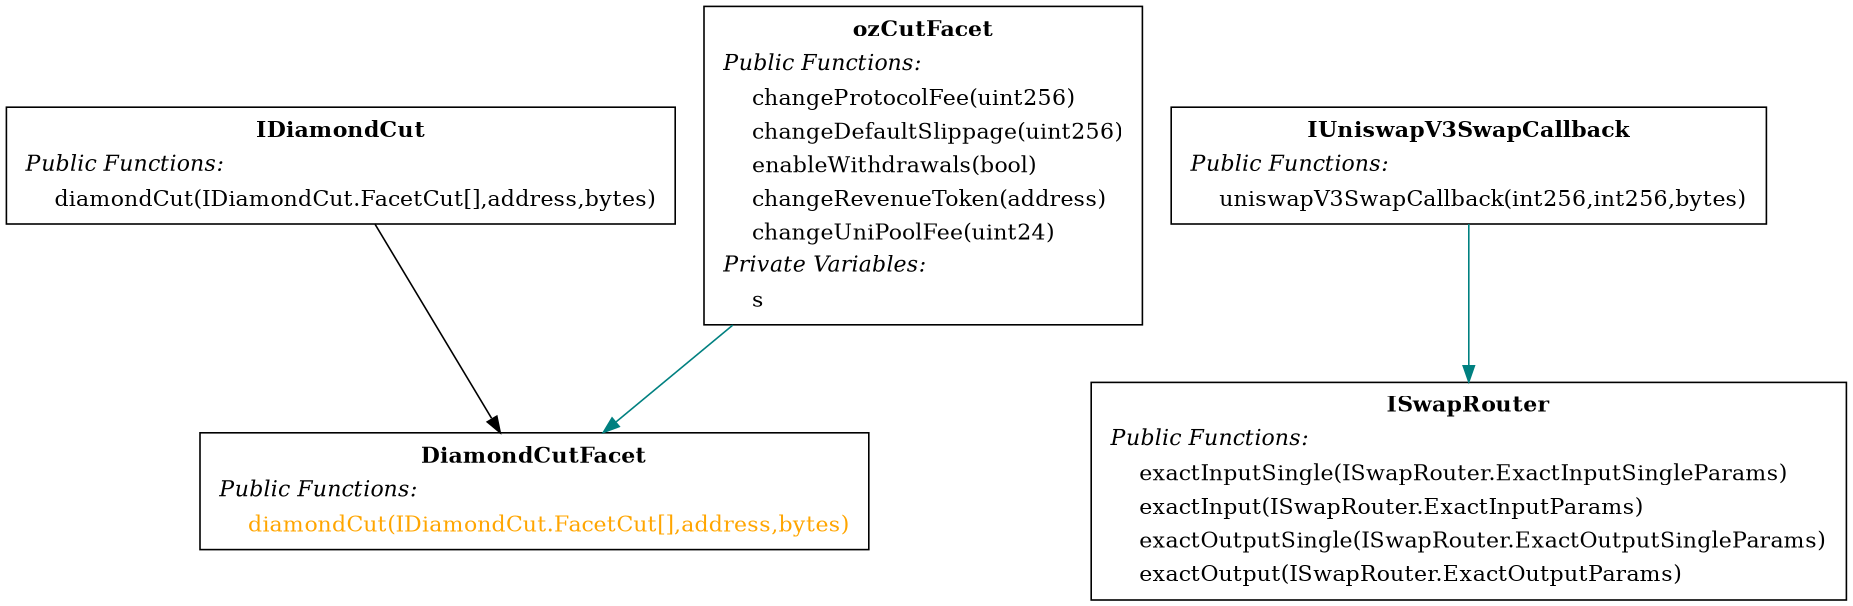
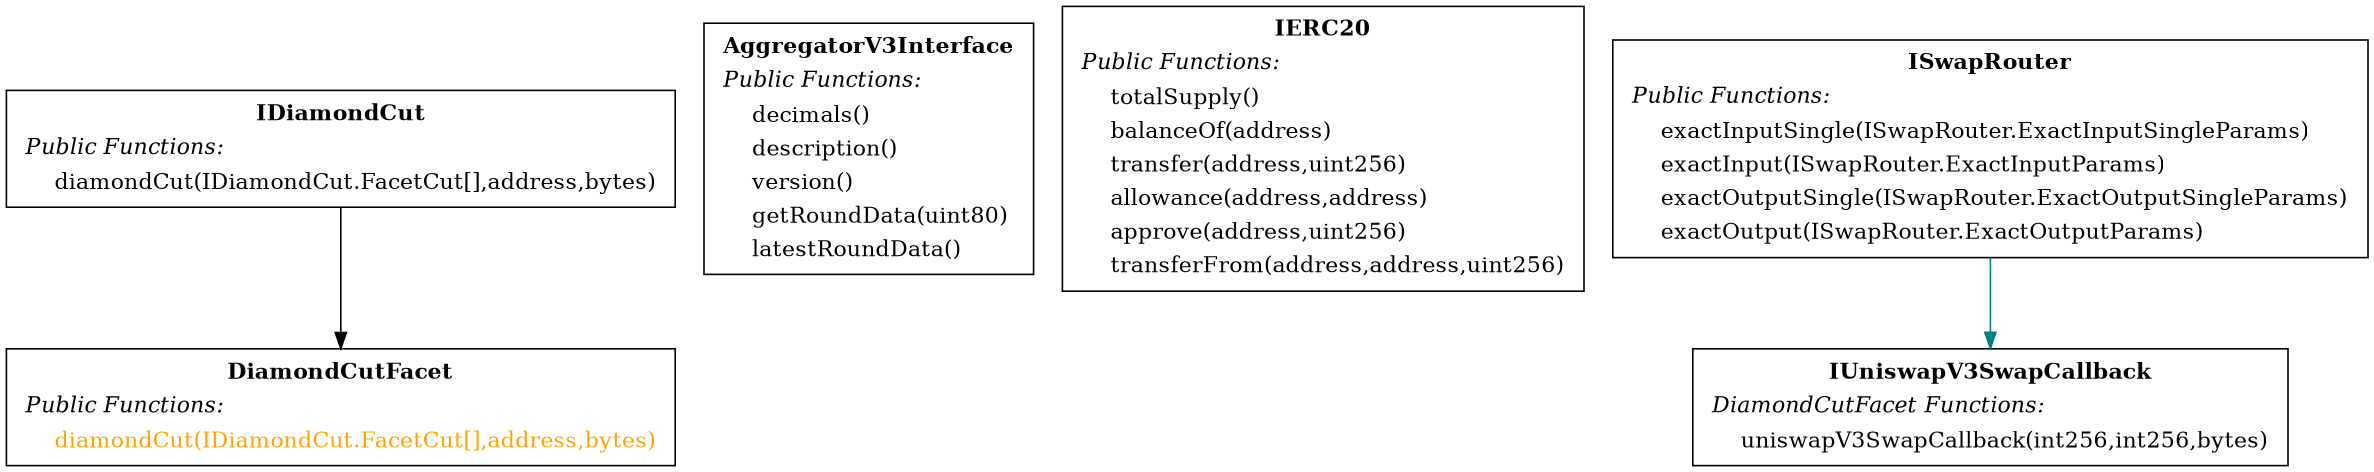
node "AggregatorV3Interface": added
node "IERC20": added
node "IUniswapV3SwapCallback": text "Public Functions:" -> "DiamondCutFacet Functions:"
node "ozCutFacet": removed
edge "IUniswapV3SwapCallback" -> "ISwapRouter": reversed
